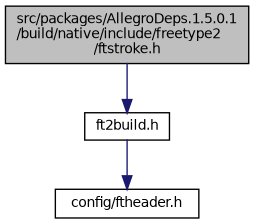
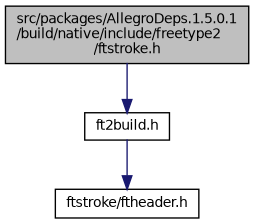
node "config/ftheader.h": label "config/ftheader.h" -> "ftstroke/ftheader.h"
